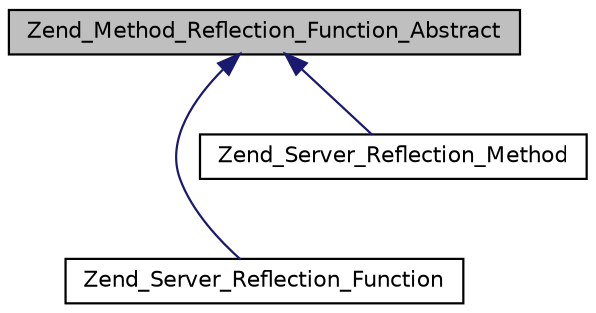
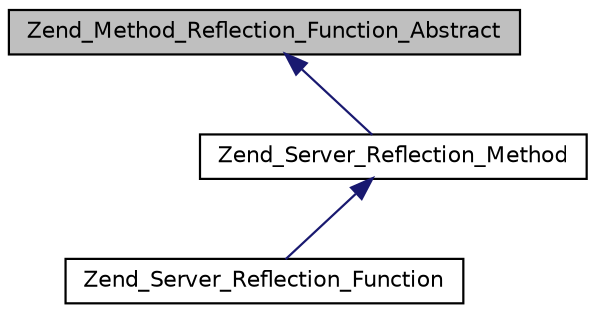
edge "Zend_Server_Reflection_Function" -> "Zend_Method_Reflection_Function_Abstract": now "Zend_Server_Reflection_Function" -> "Zend_Server_Reflection_Method"
